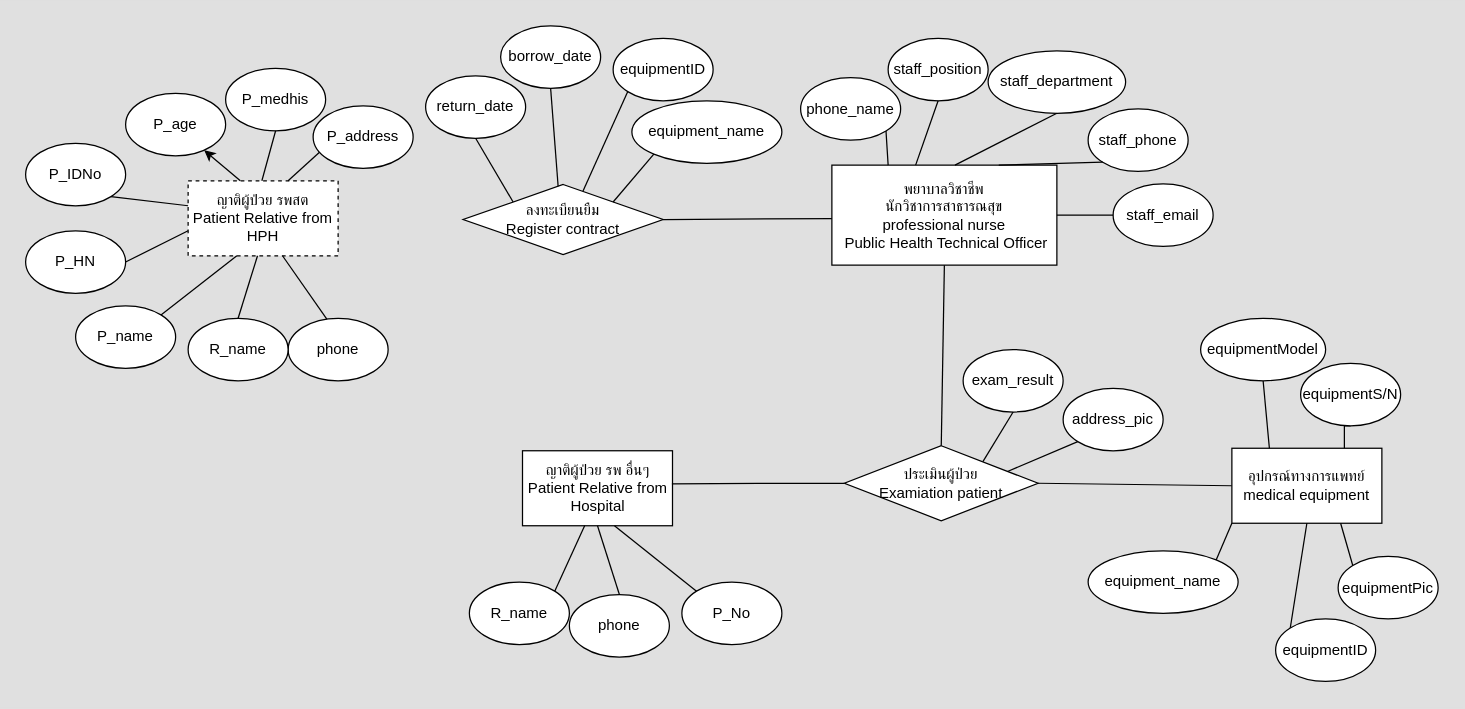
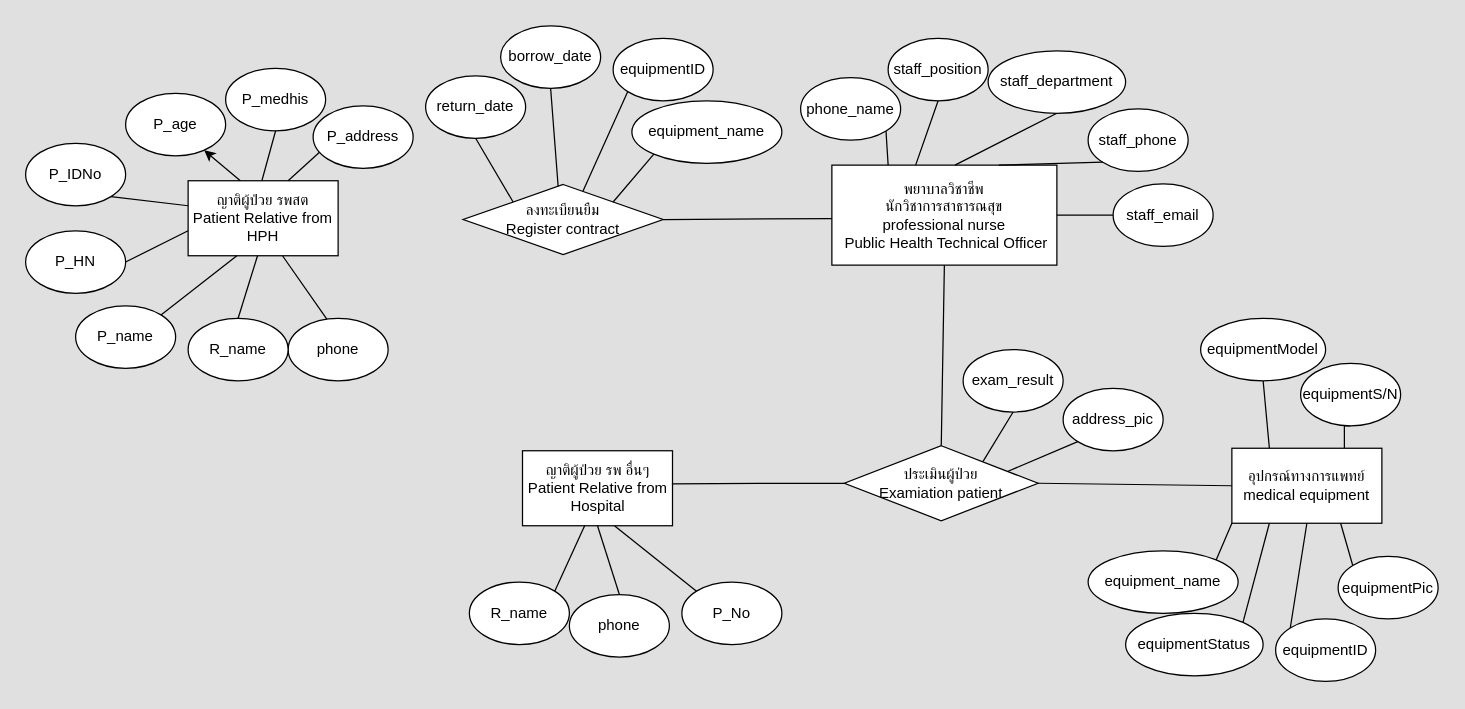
node "ญาติผู้ป่วย รพสต Patient Relative from HPH": style dashed -> solid
edge "อุปกรณ์ทางการแพทย์ medical equipment" -- "equipmentStatus": added
node "equipmentStatus": added
